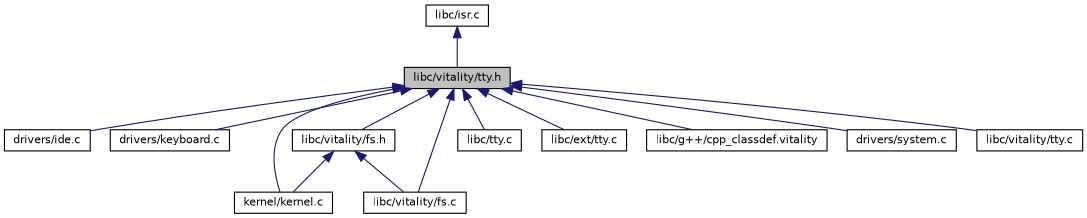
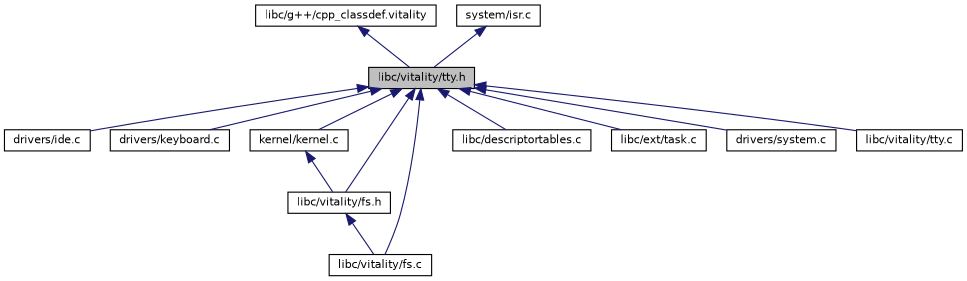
node "libc/isr.c": label "libc/isr.c" -> "system/isr.c"
edge "libc/g++/cpp_classdef.vitality" -> "libc/vitality/tty.h": reversed
node "libc/tty.c": label "libc/tty.c" -> "libc/descriptortables.c"
node "libc/ext/tty.c": label "libc/ext/tty.c" -> "libc/ext/task.c"
edge "kernel/kernel.c" -> "libc/vitality/fs.h": reversed
